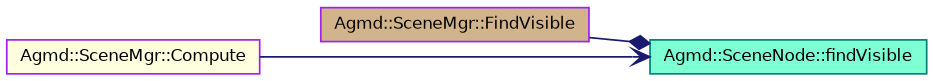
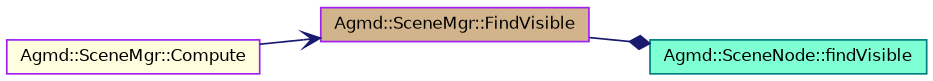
edge "Agmd::SceneMgr::Compute" -> "Agmd::SceneNode::findVisible": now "Agmd::SceneMgr::Compute" -> "Agmd::SceneMgr::FindVisible"
